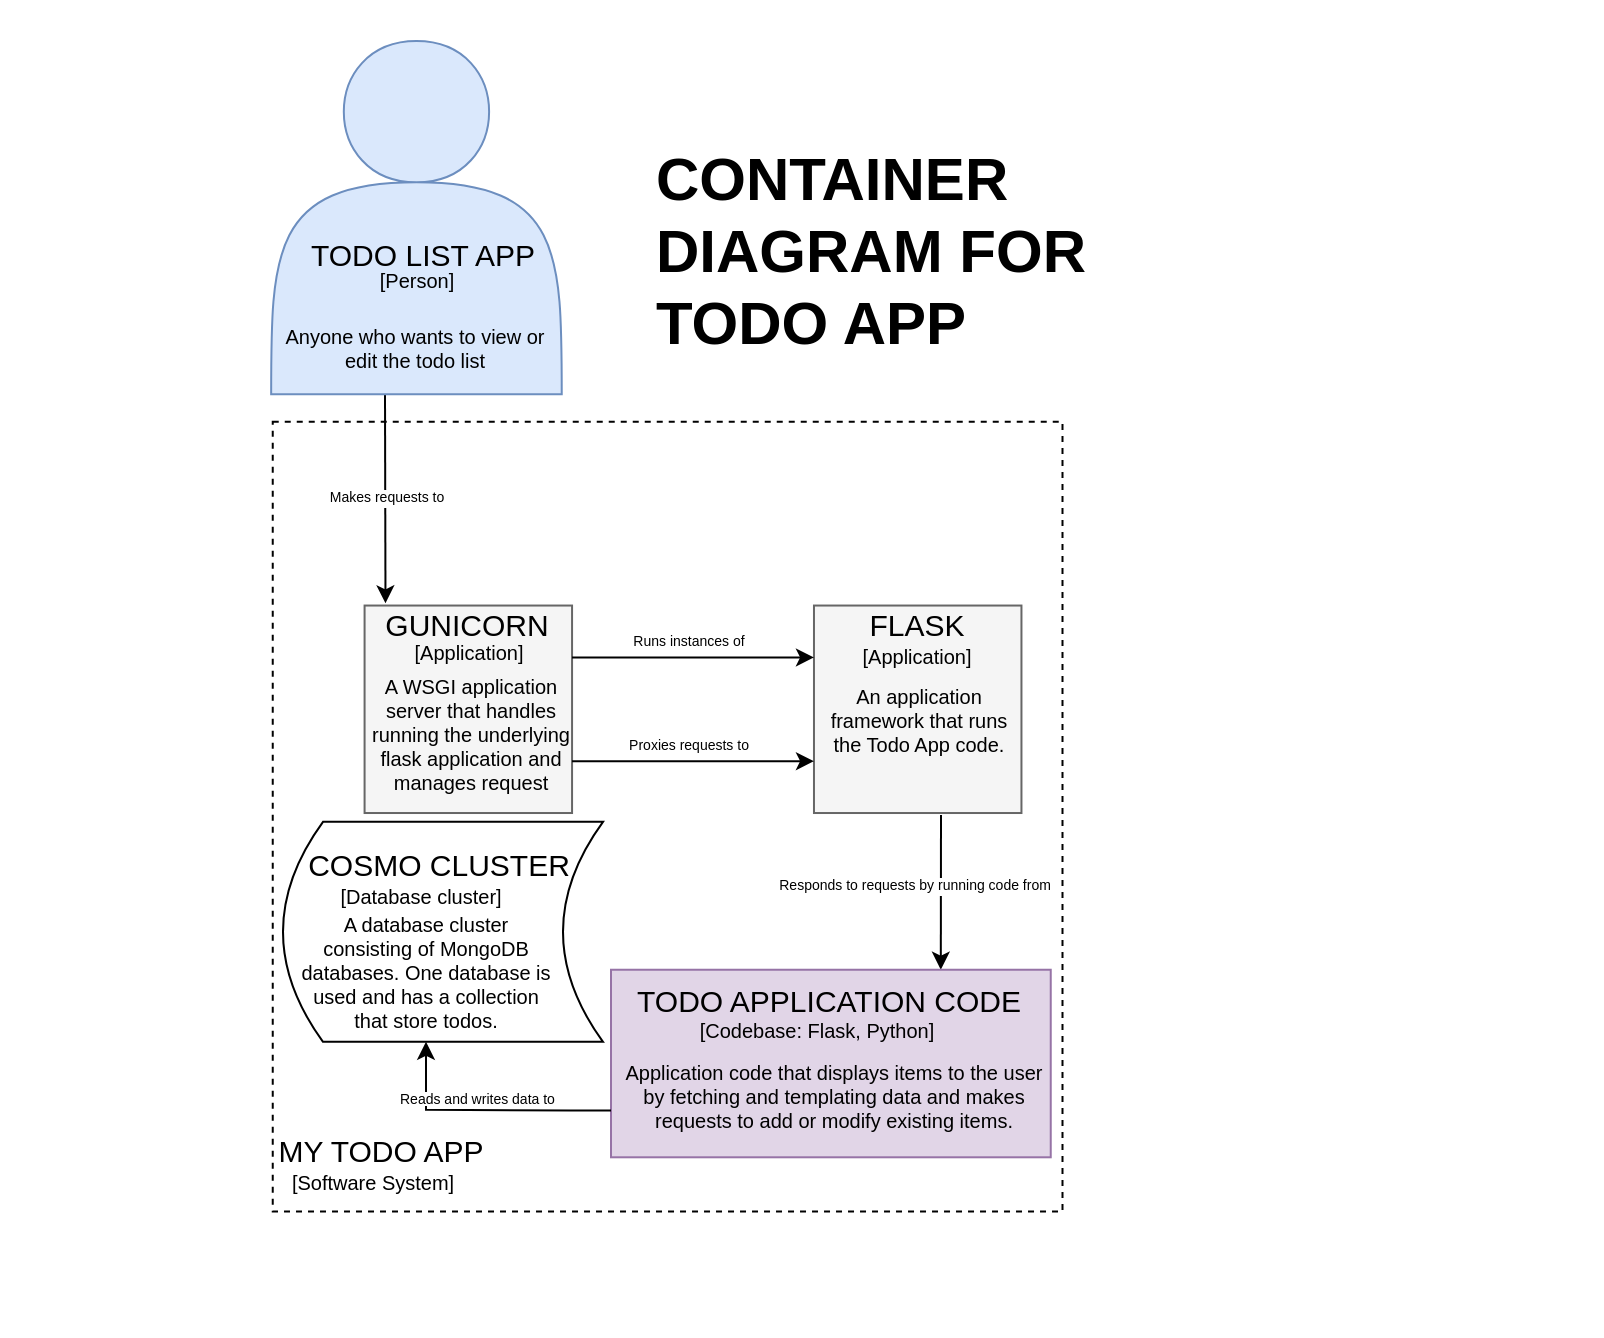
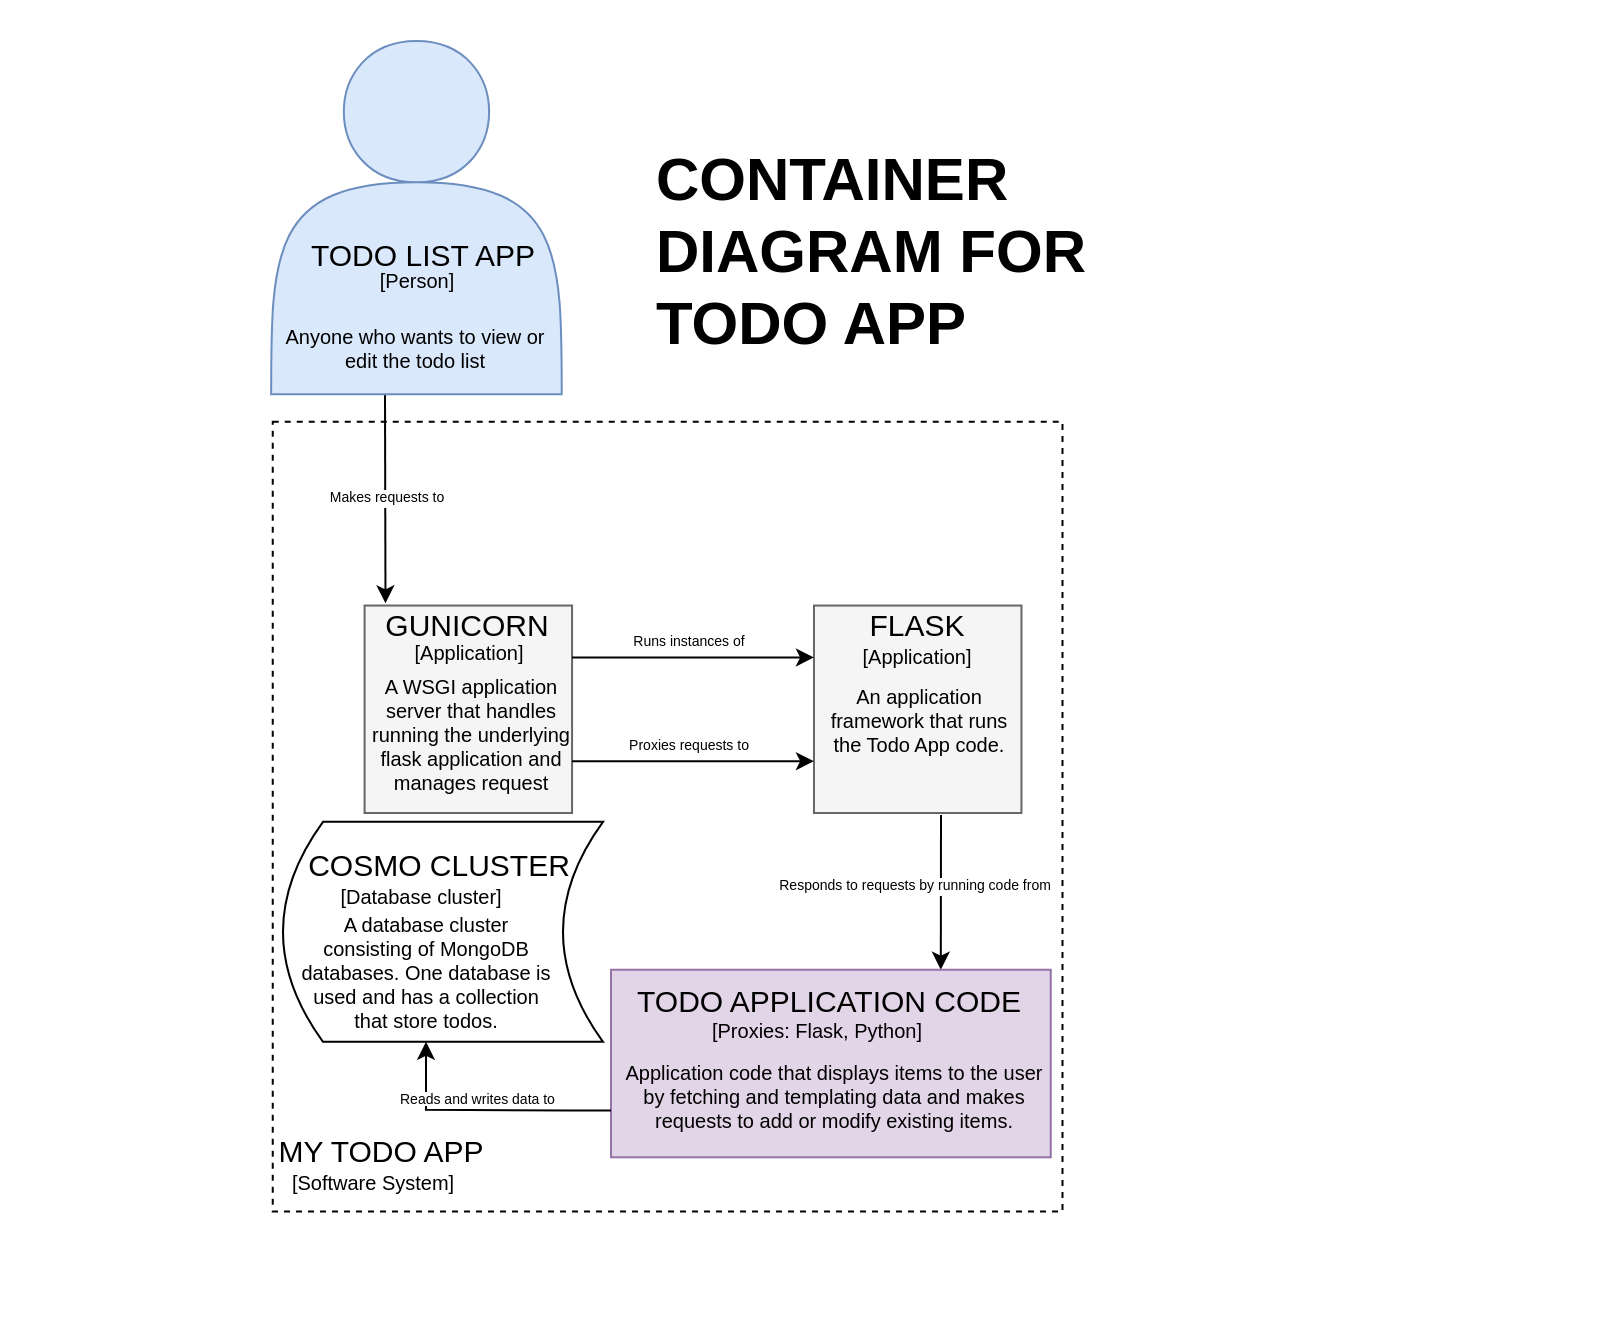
node "[Codebase: Flask, Python]": label "[Codebase: Flask, Python]" -> "[Proxies: Flask, Python]"
